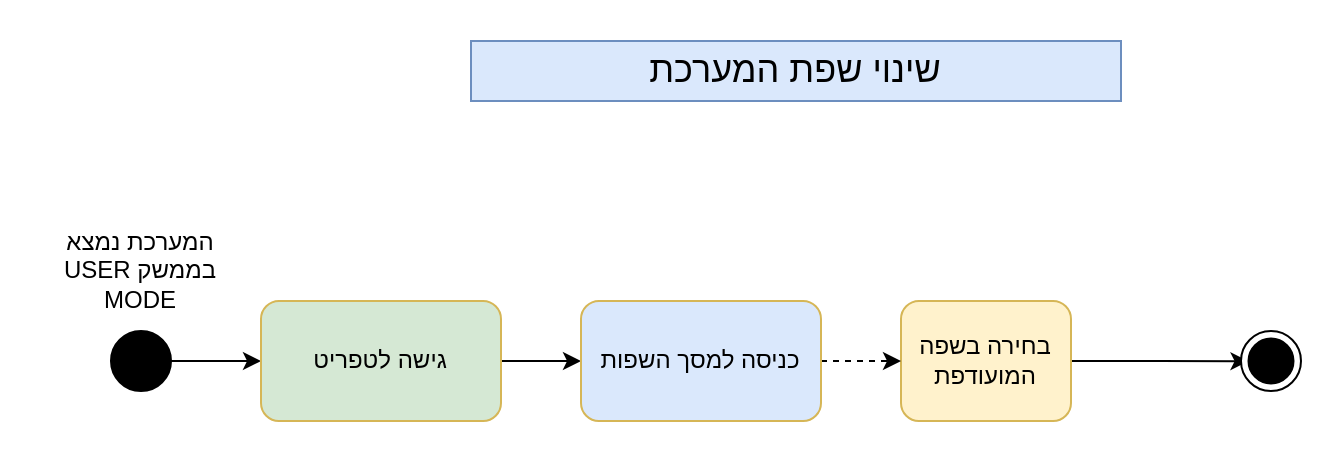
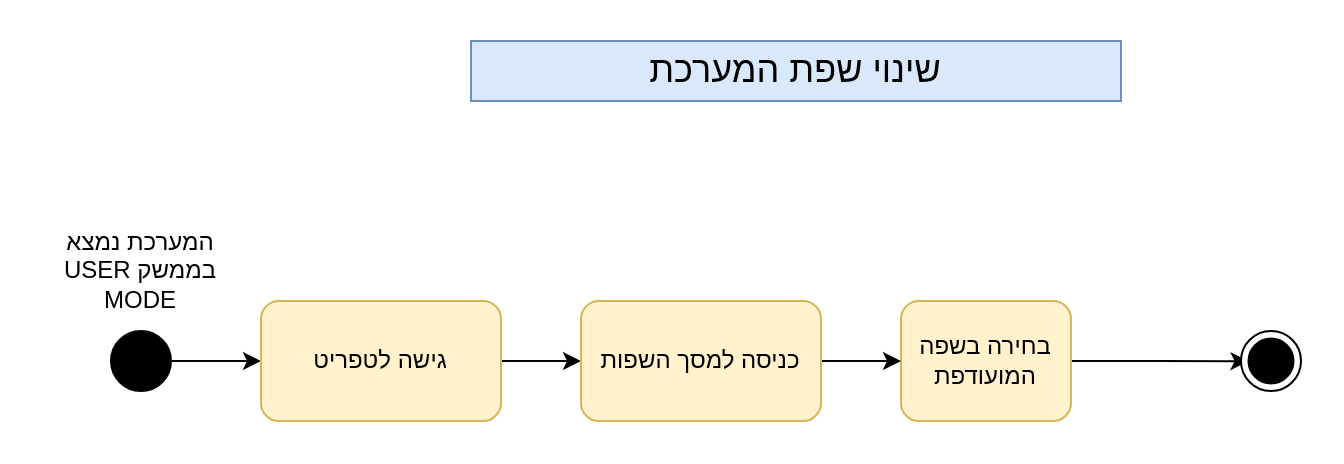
node "גישה לטפריט": fillcolor #d5e8d4 -> #fff2cc
node "כניסה למסך השפות": fillcolor #dae8fc -> #fff2cc
edge "כניסה למסך השפות" -> "בחירה בשפה המועודפת": style dashed -> solid
